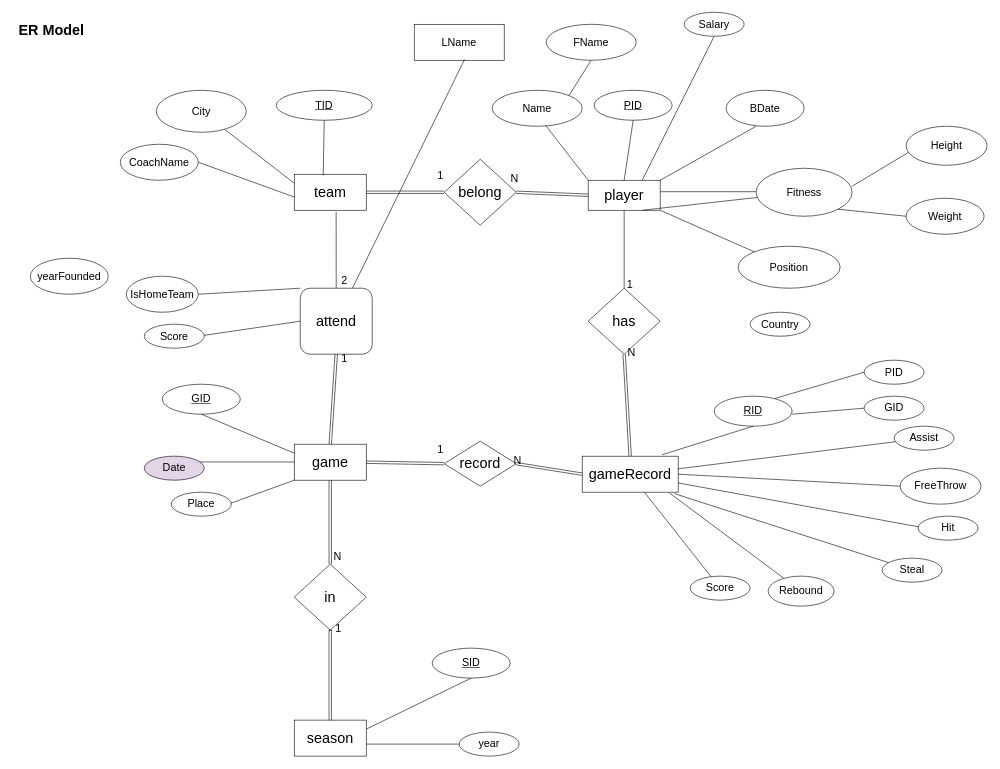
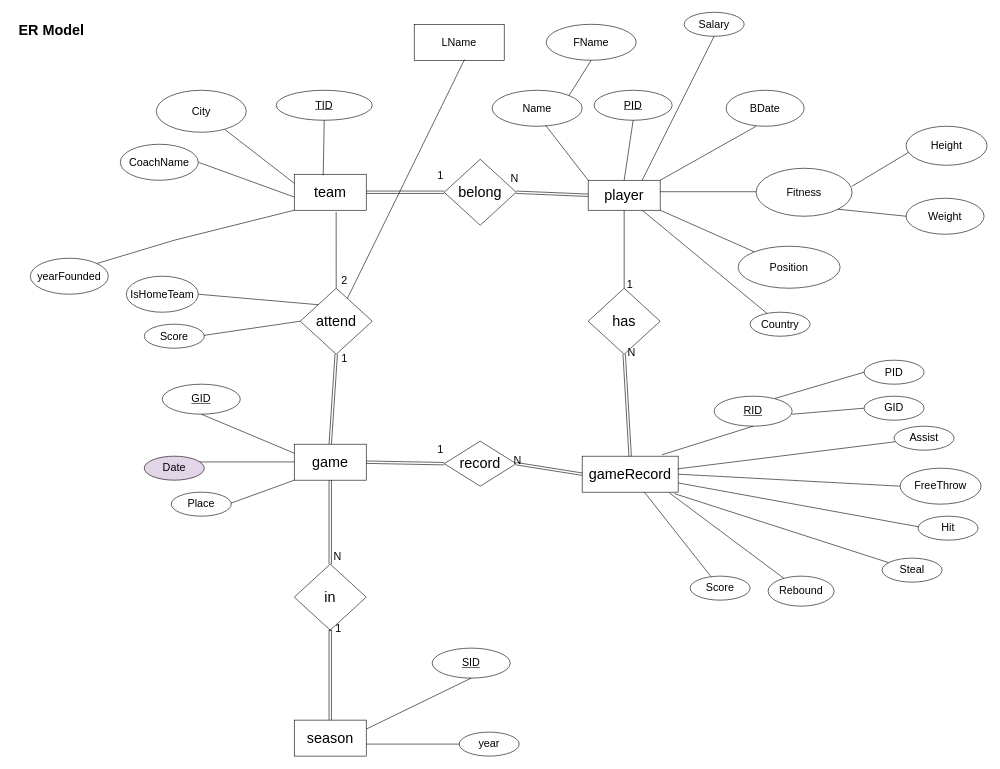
edge "Fitness" -- "player": now "Country" -- "player"
edge "team" -- "yearFounded": added
node "attend": shape rounded rectangle -> diamond
